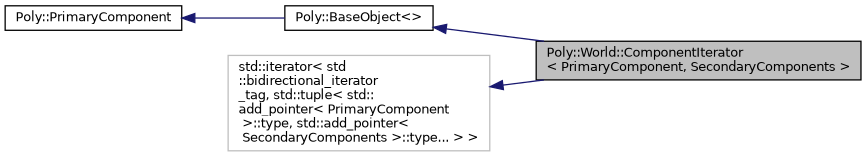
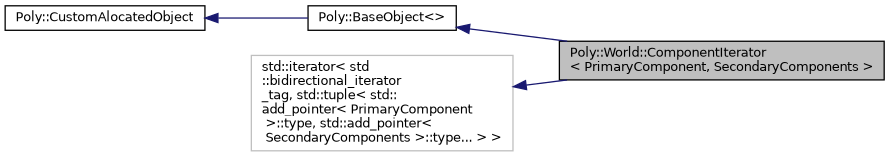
node "Poly::PrimaryComponent": label "Poly::PrimaryComponent" -> "Poly::CustomAlocatedObject"
